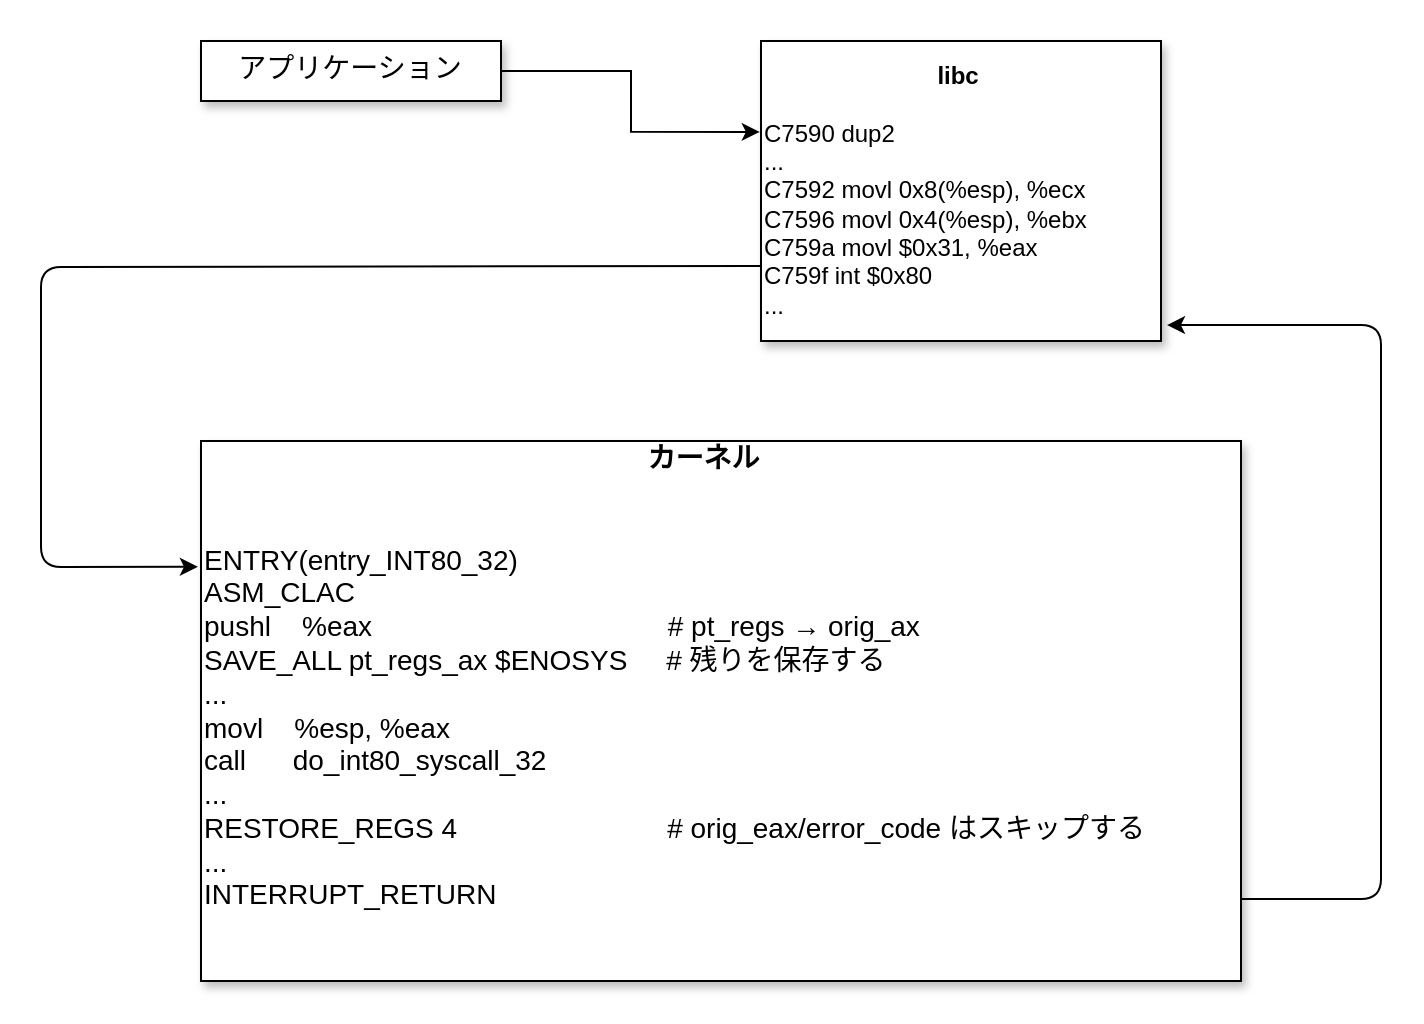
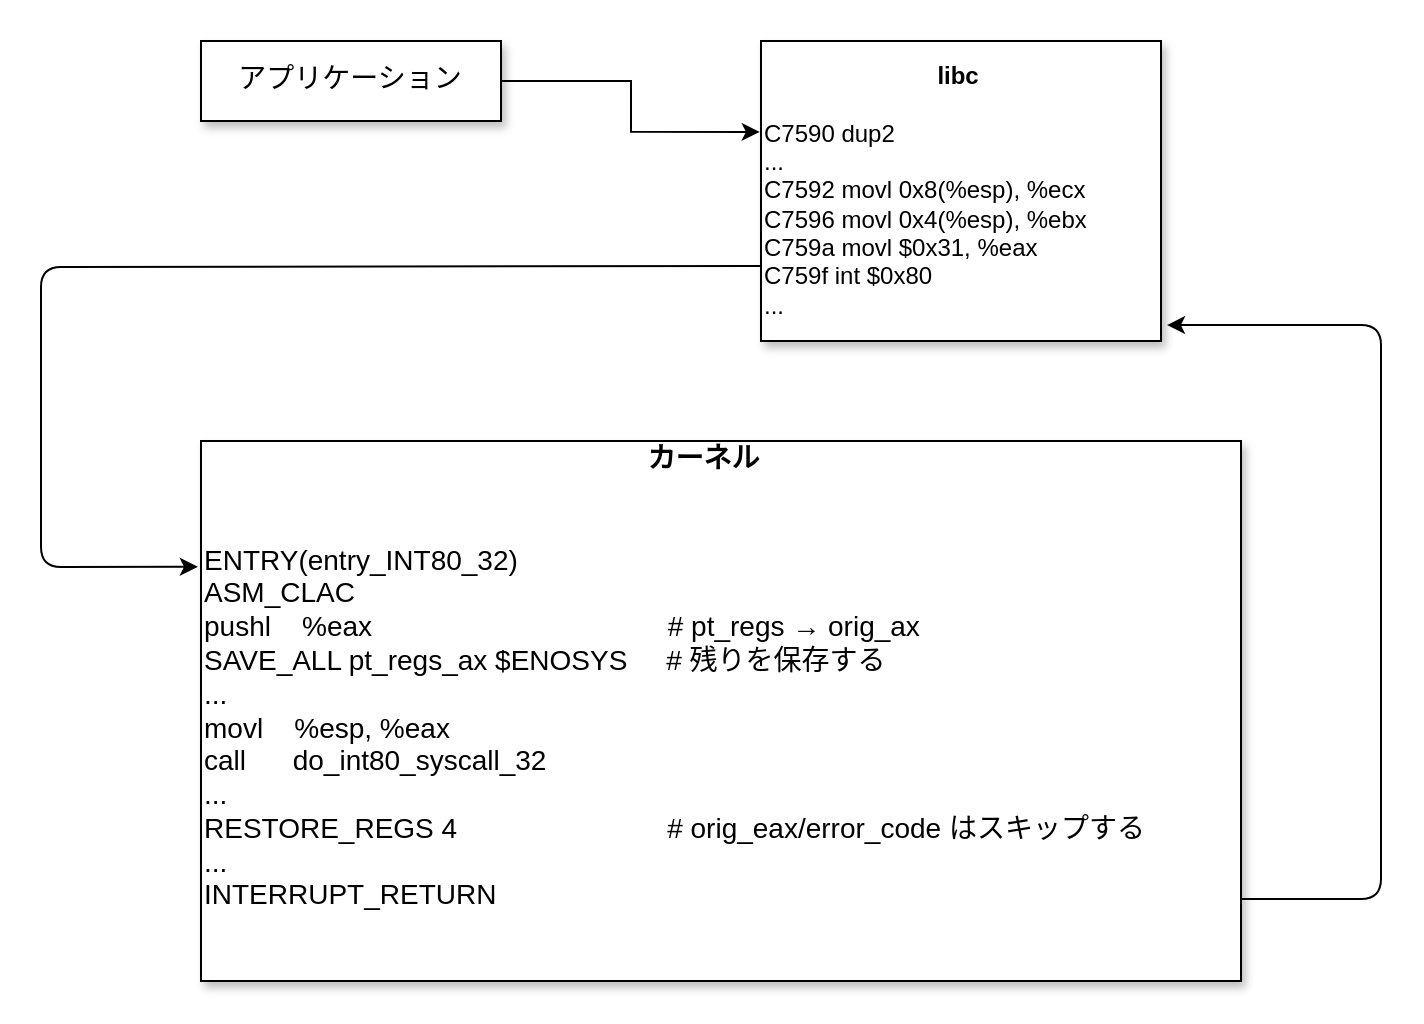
node "アプリケーション": size 300x60 -> 300x80
